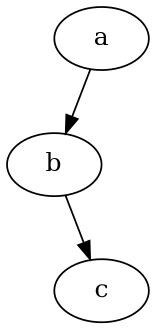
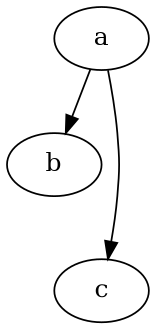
edge "b" -> "c": now "a" -> "c"
